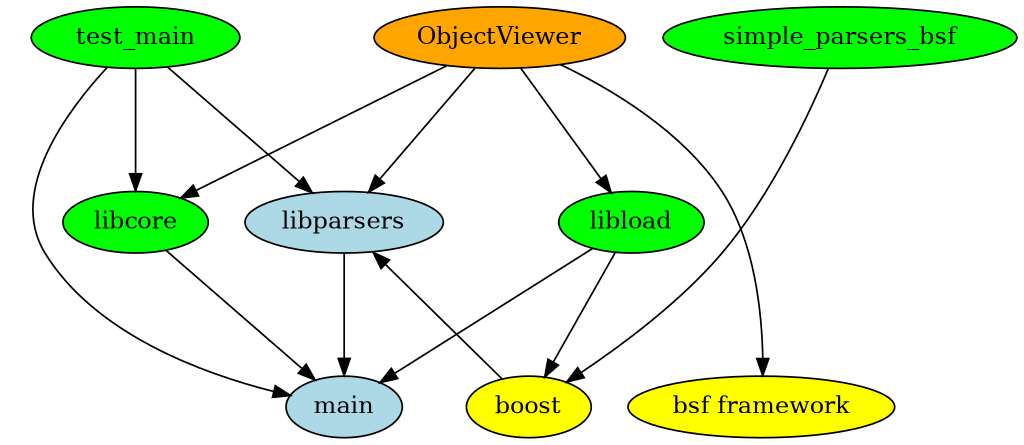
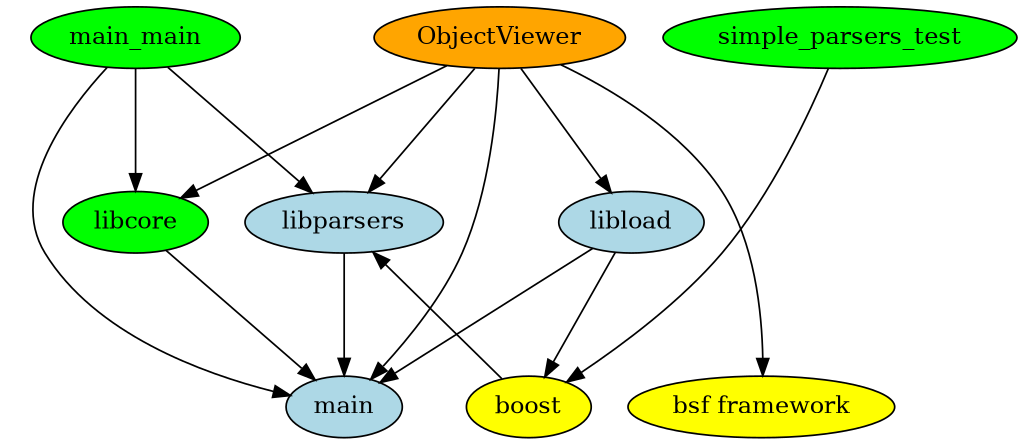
node "test_main": label "test_main" -> "main_main"
node "simple_parsers_bsf": label "simple_parsers_bsf" -> "simple_parsers_test"
node "libload": fillcolor green -> lightblue
edge "ObjectViewer" -> "main": added
